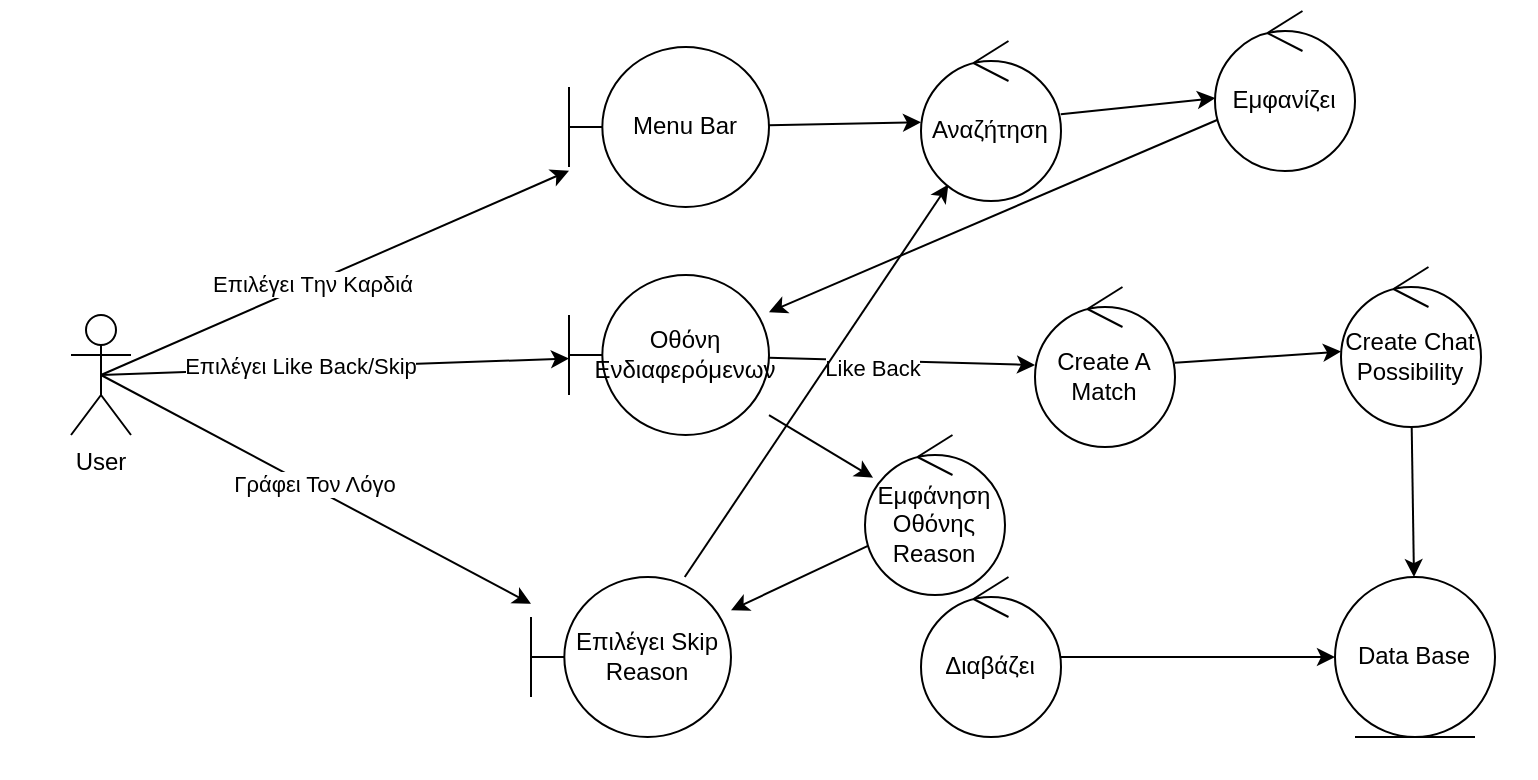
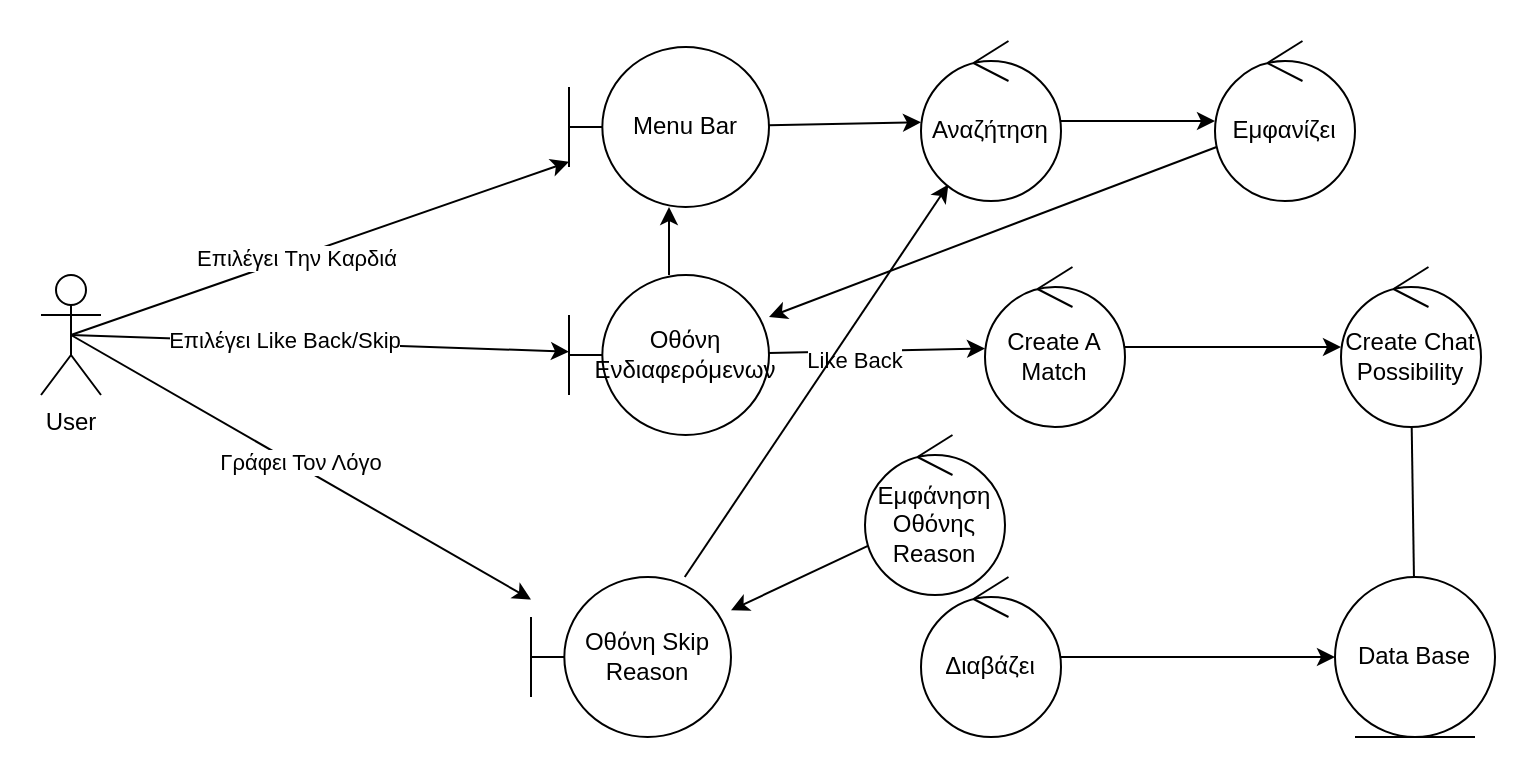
node "Εμφανίζει": moved (1285, 91) -> (1285, 121)
node "Create A Match": moved (1105, 367) -> (1055, 347)
node "User": moved (101, 375) -> (71, 335)
edge "Οθόνη Ενδιαφερόμενων" -> "Εμφάνηση Οθόνης Reason": now "Οθόνη Ενδιαφερόμενων" -> "Menu Bar"
edge "Create Chat Possibility" -> "Data Base": arrowhead classic -> none
node "Eπιλέγει Skip Reason": label "Eπιλέγει Skip Reason" -> "Οθόνη Skip Reason"
